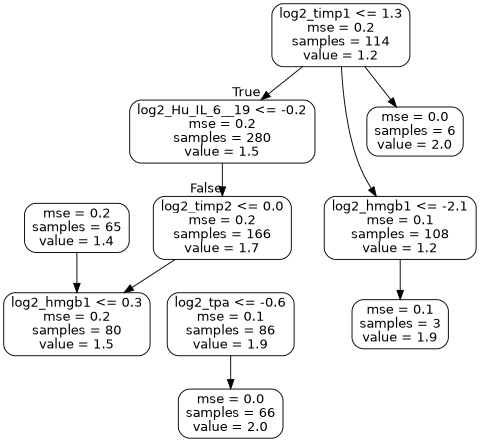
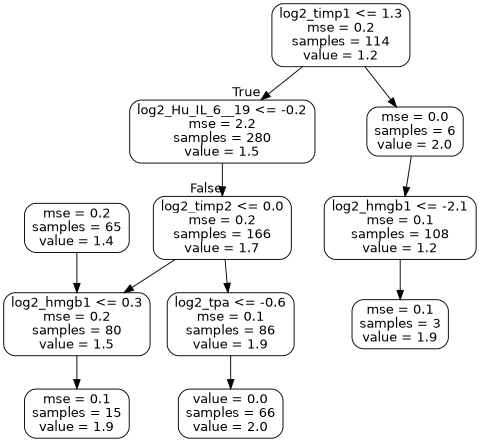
edge "log2_timp1 <= 1.3 mse = 0.2 samples = 114 value = 1.2" -> "log2_hmgb1 <= -2.1 mse = 0.1 samples = 108 value = 1.2": now "mse = 0.0 samples = 6 value = 2.0" -> "log2_hmgb1 <= -2.1 mse = 0.1 samples = 108 value = 1.2"
node "log2_Hu_IL_6__19 <= -0.2 mse = 0.2 samples = 280 value = 1.5": label "log2_Hu_IL_6__19 <= -0.2 mse = 0.2 samples = 280 value = 1.5" -> "log2_Hu_IL_6__19 <= -0.2 mse = 2.2 samples = 280 value = 1.5"
edge "log2_timp2 <= 0.0 mse = 0.2 samples = 166 value = 1.7" -> "log2_tpa <= -0.6 mse = 0.1 samples = 86 value = 1.9": added
node "mse = 0.1 samples = 15 value = 1.9": added
node "mse = 0.0 samples = 66 value = 2.0": label "mse = 0.0 samples = 66 value = 2.0" -> "value = 0.0 samples = 66 value = 2.0"
